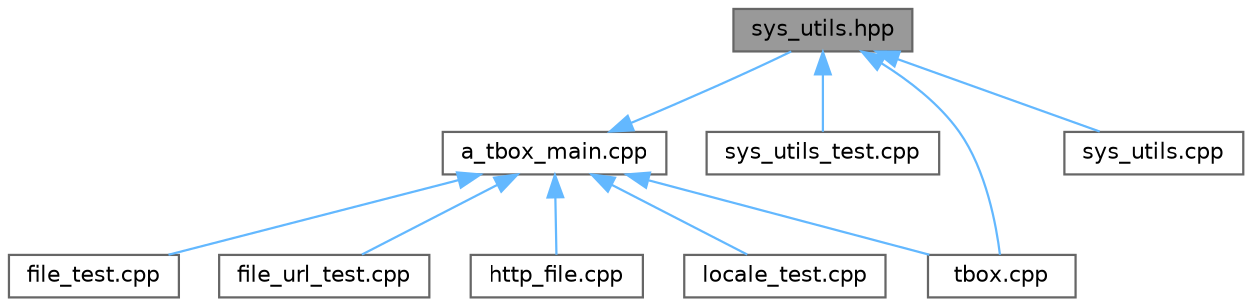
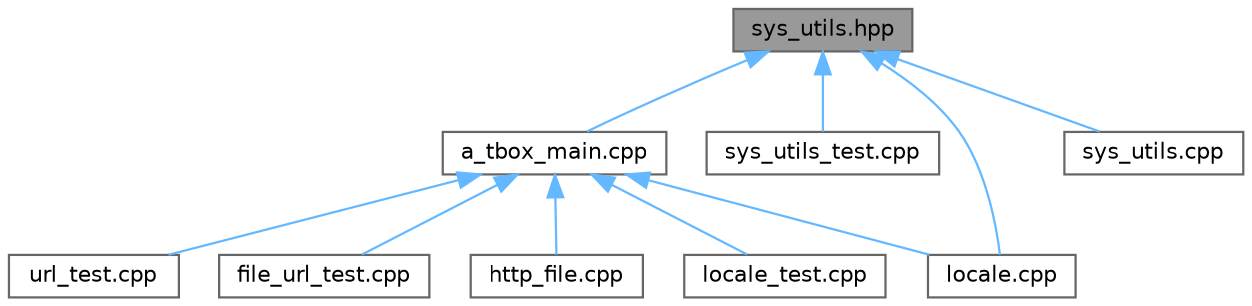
edge "sys_utils.hpp" -> "a_tbox_main.cpp": reversed
node "file_test.cpp": label "file_test.cpp" -> "url_test.cpp"
node "tbox.cpp": label "tbox.cpp" -> "locale.cpp"
